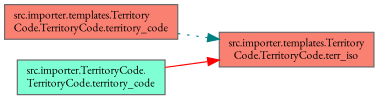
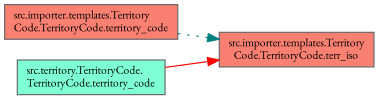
node "src.importer.TerritoryCode. TerritoryCode.territory_code": label "src.importer.TerritoryCode. TerritoryCode.territory_code" -> "src.territory.TerritoryCode. TerritoryCode.territory_code"
